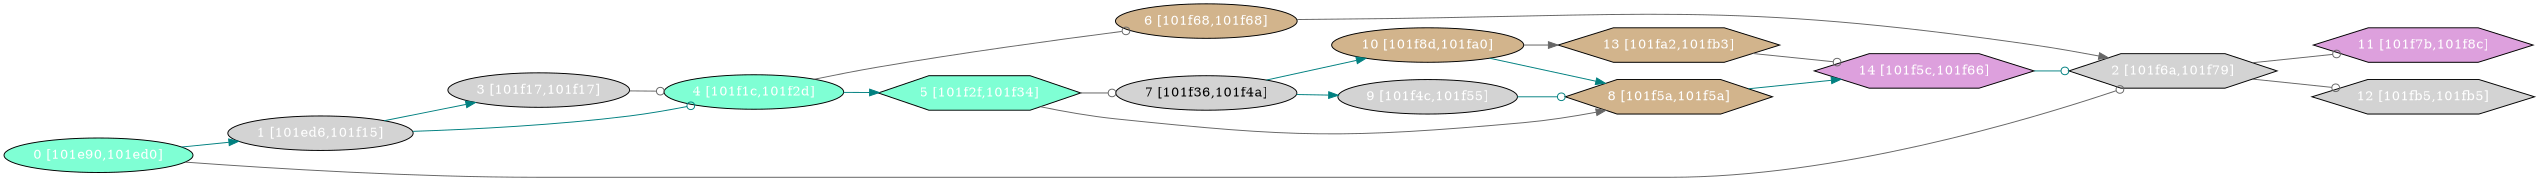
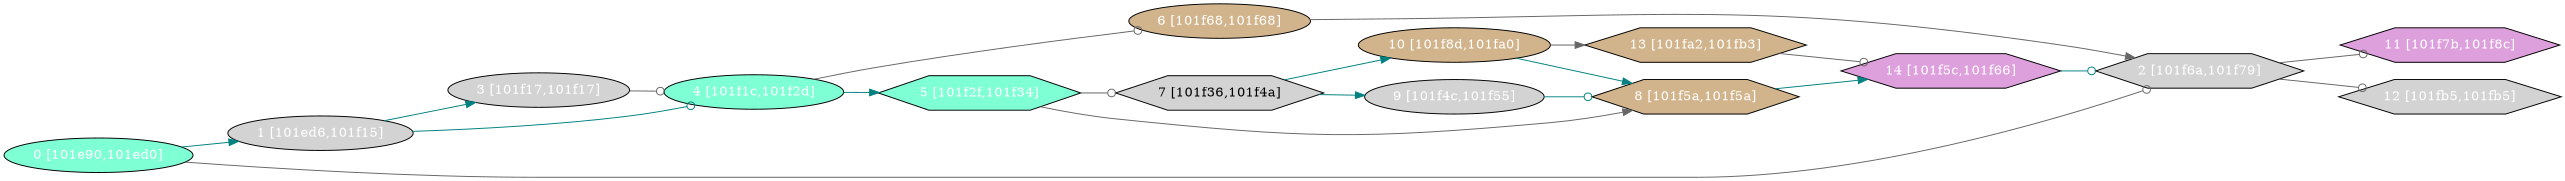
node "7 [101f36,101f4a]": shape ellipse -> hexagon
